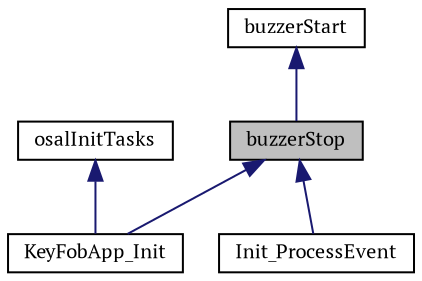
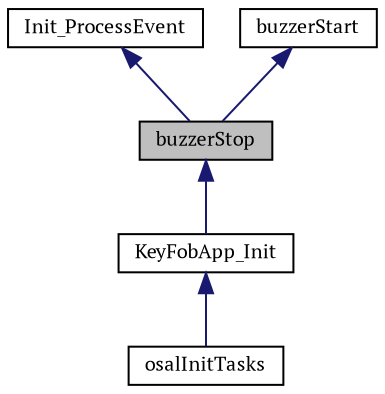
edge "KeyFobApp_Init" -> "osalInitTasks": reversed
edge "Init_ProcessEvent" -> "buzzerStop": reversed
